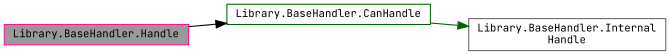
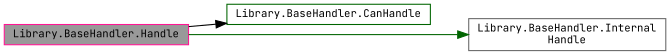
edge "Library.BaseHandler.CanHandle" -> "Library.BaseHandler.Internal Handle": now "Library.BaseHandler.Handle" -> "Library.BaseHandler.Internal Handle"
